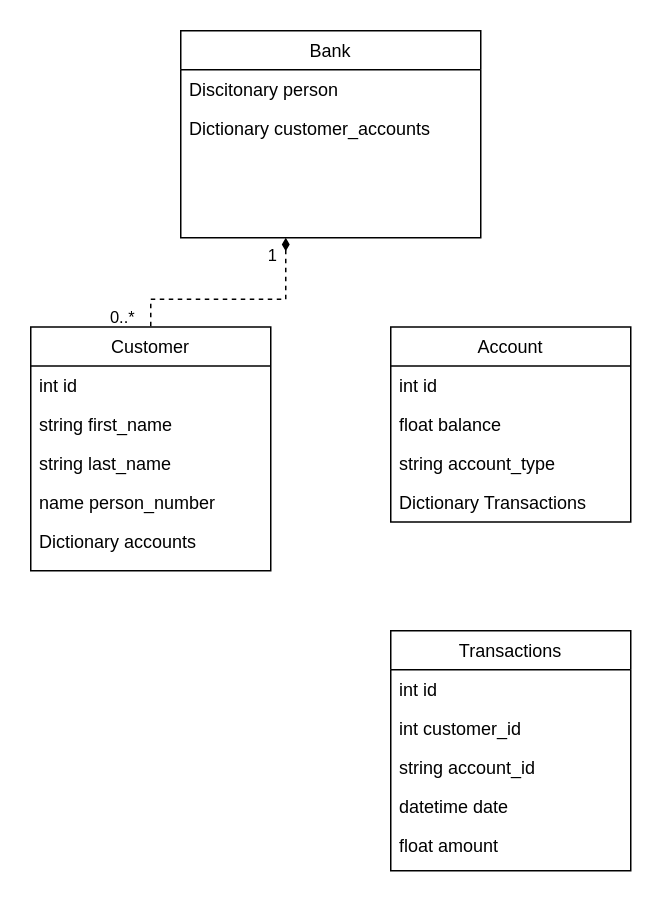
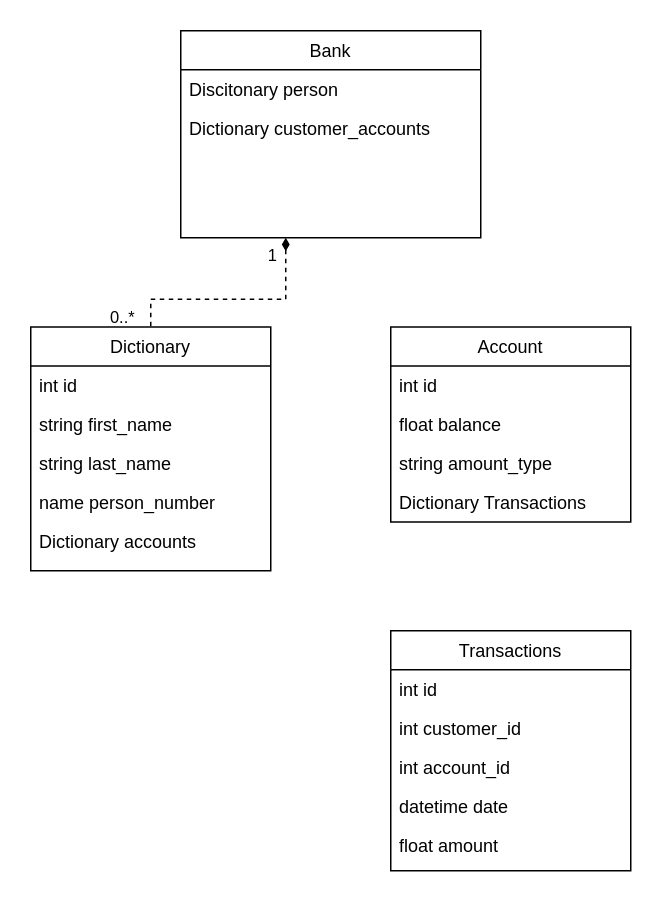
node "Customer": label "Customer" -> "Dictionary"
node "string account_type": label "string account_type" -> "string amount_type"
node "string account_id": label "string account_id" -> "int account_id"
